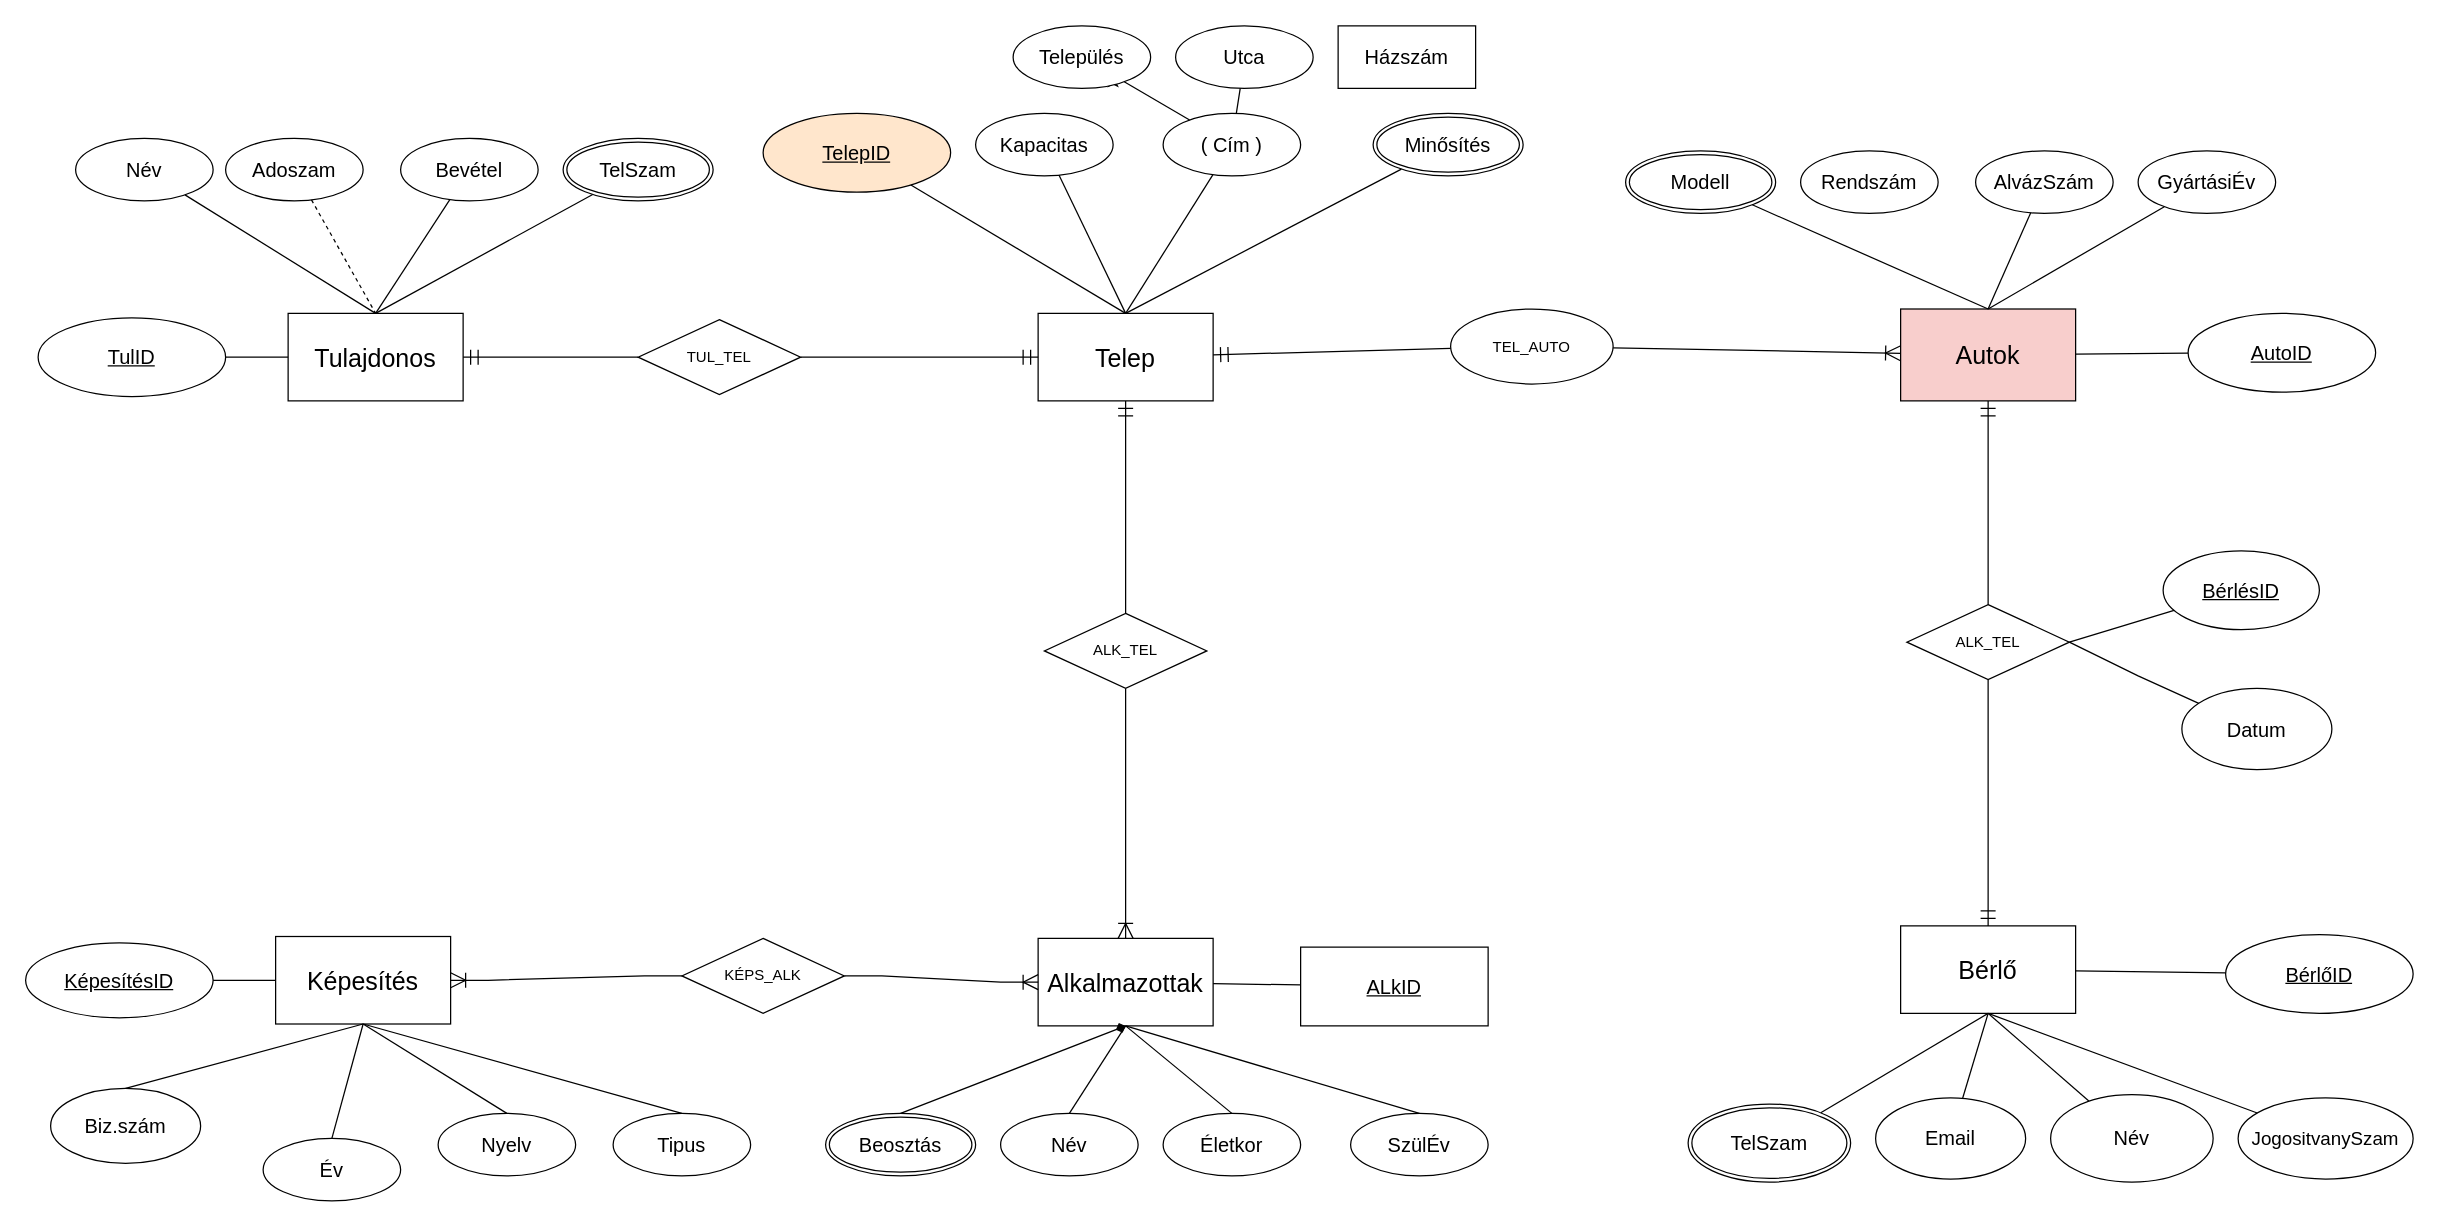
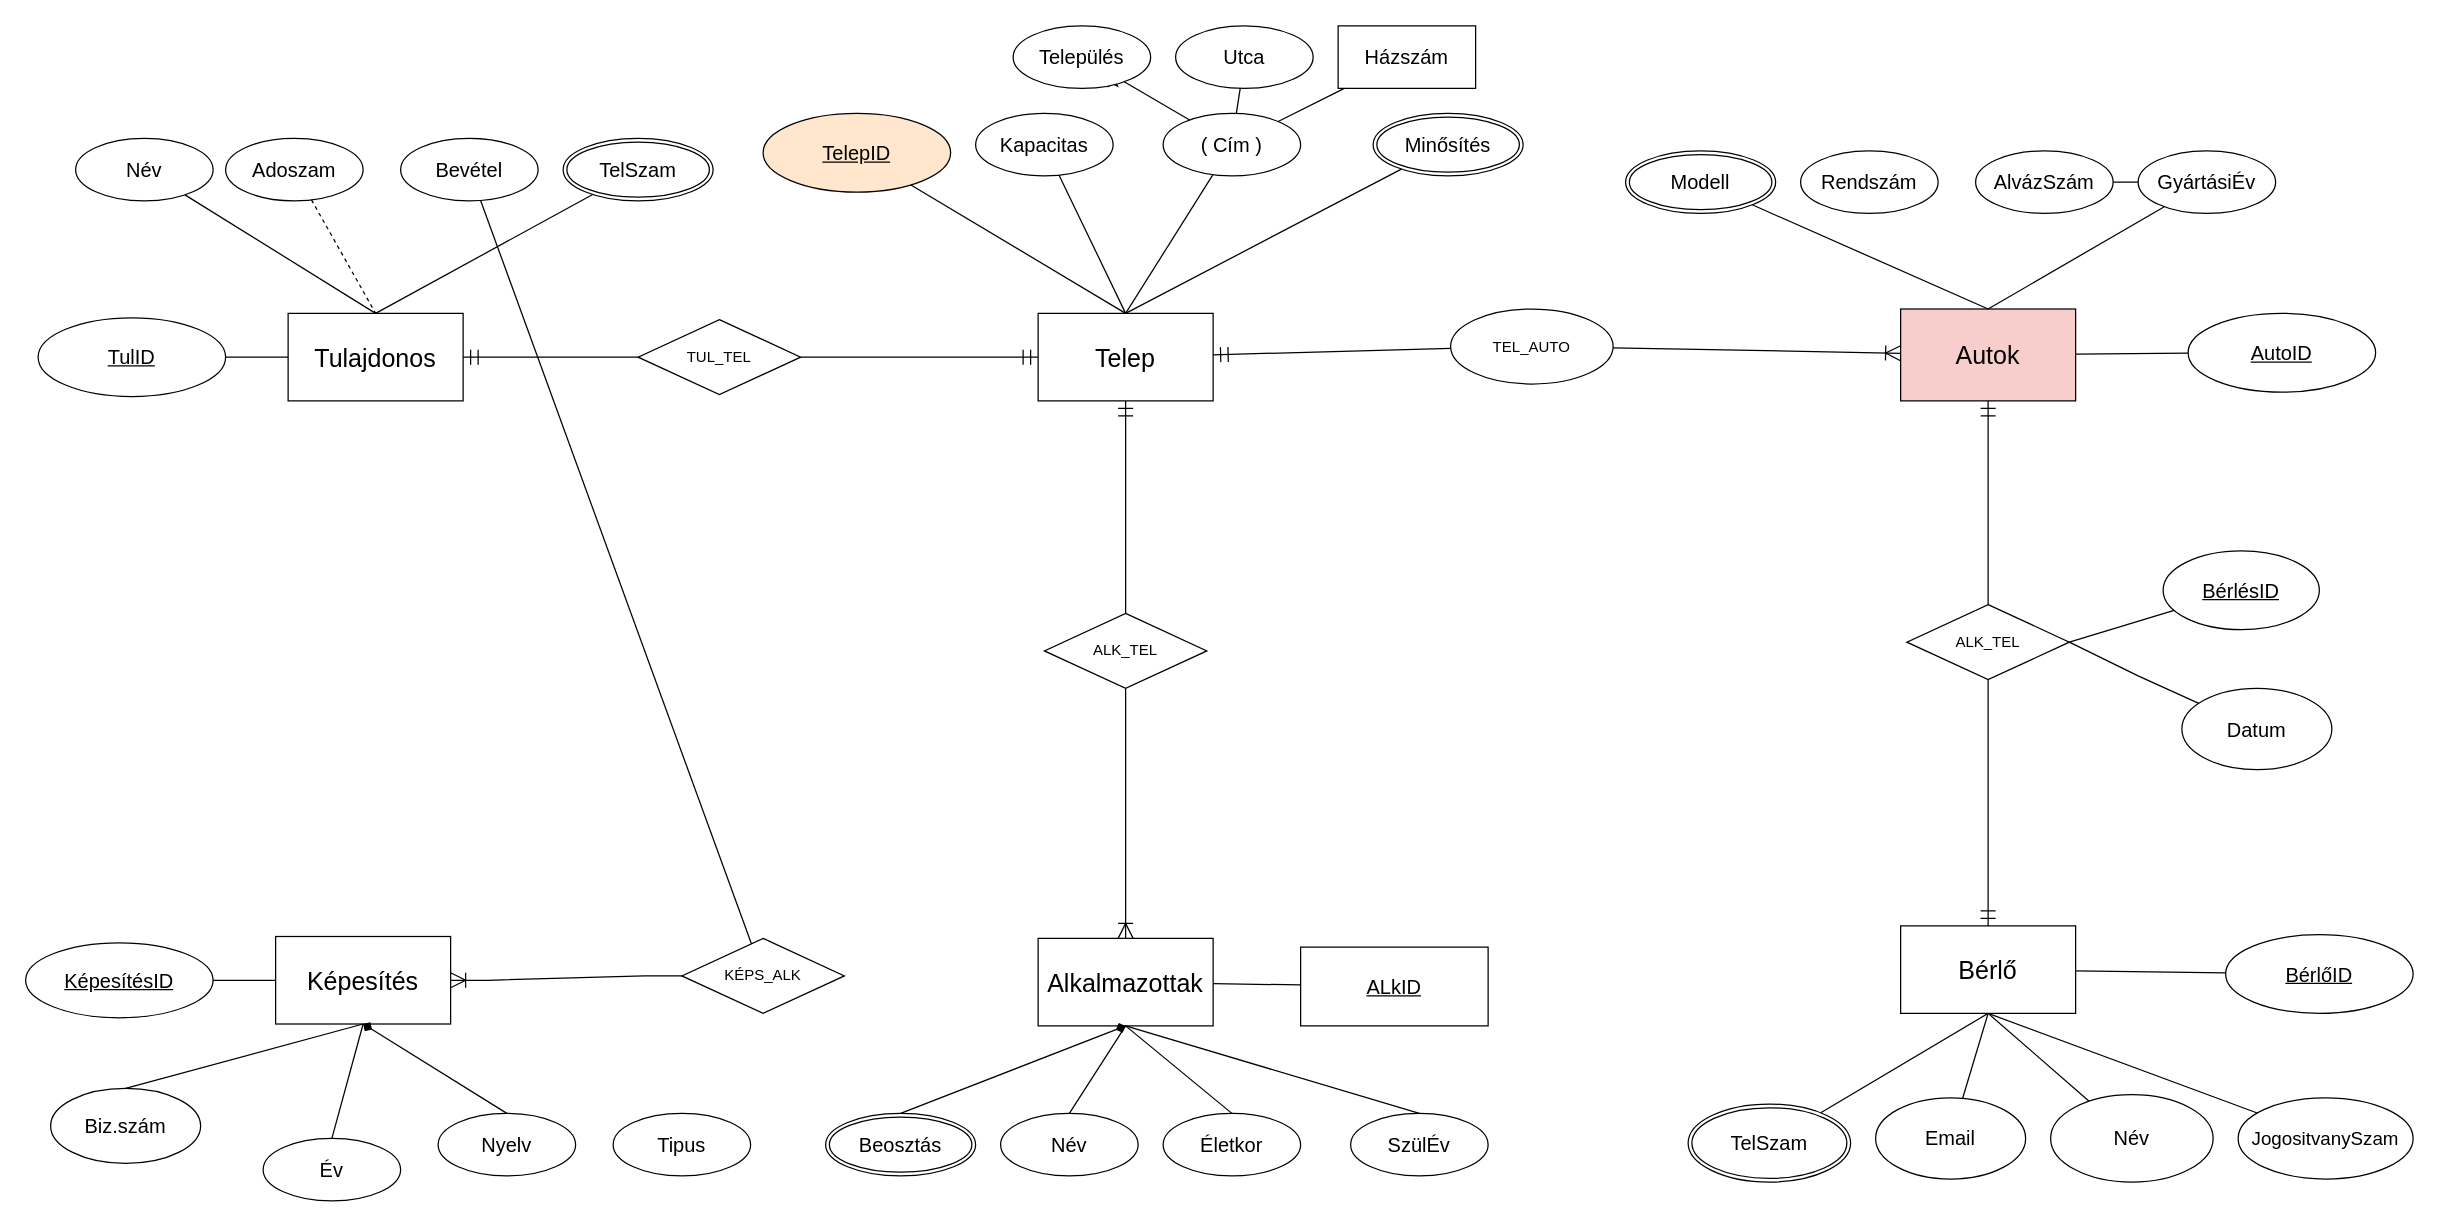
edge "Házszám" -- "( Cím )": added
edge "Bevétel" -- "Tulajdonos": now "Bevétel" -- "KÉPS_ALK"
edge "AlvázSzám" -- "Autok": now "AlvázSzám" -- "GyártásiÉv"
edge "KÉPS_ALK" -> "Alkalmazottak": removed
edge "Képesítés" -- "Nyelv": arrowhead none -> diamond
edge "Képesítés" -- "Tipus": removed
